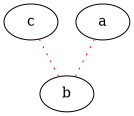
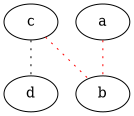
node "d": added
